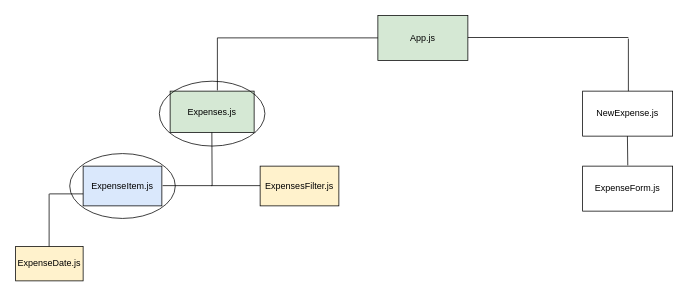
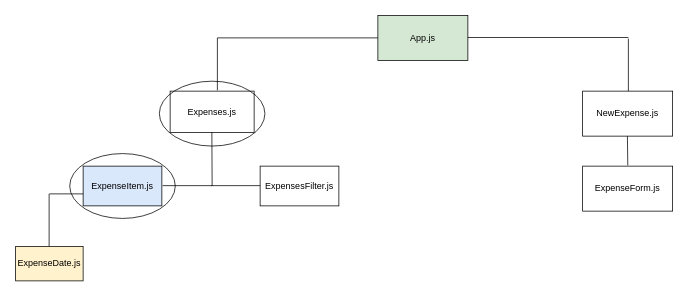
node "Expenses.js": fillcolor #d5e8d4 -> #ffffff
node "ExpensesFilter.js": fillcolor #fff2cc -> #ffffff
